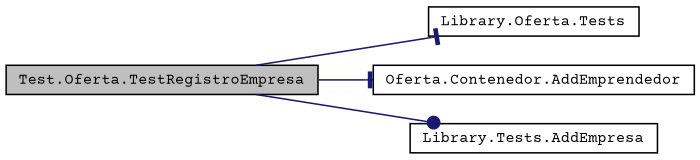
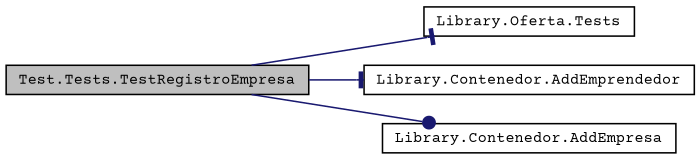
node "Test.Oferta.TestRegistroEmpresa": label "Test.Oferta.TestRegistroEmpresa" -> "Test.Tests.TestRegistroEmpresa"
node "Oferta.Contenedor.AddEmprendedor": label "Oferta.Contenedor.AddEmprendedor" -> "Library.Contenedor.AddEmprendedor"
node "Library.Tests.AddEmpresa": label "Library.Tests.AddEmpresa" -> "Library.Contenedor.AddEmpresa"
